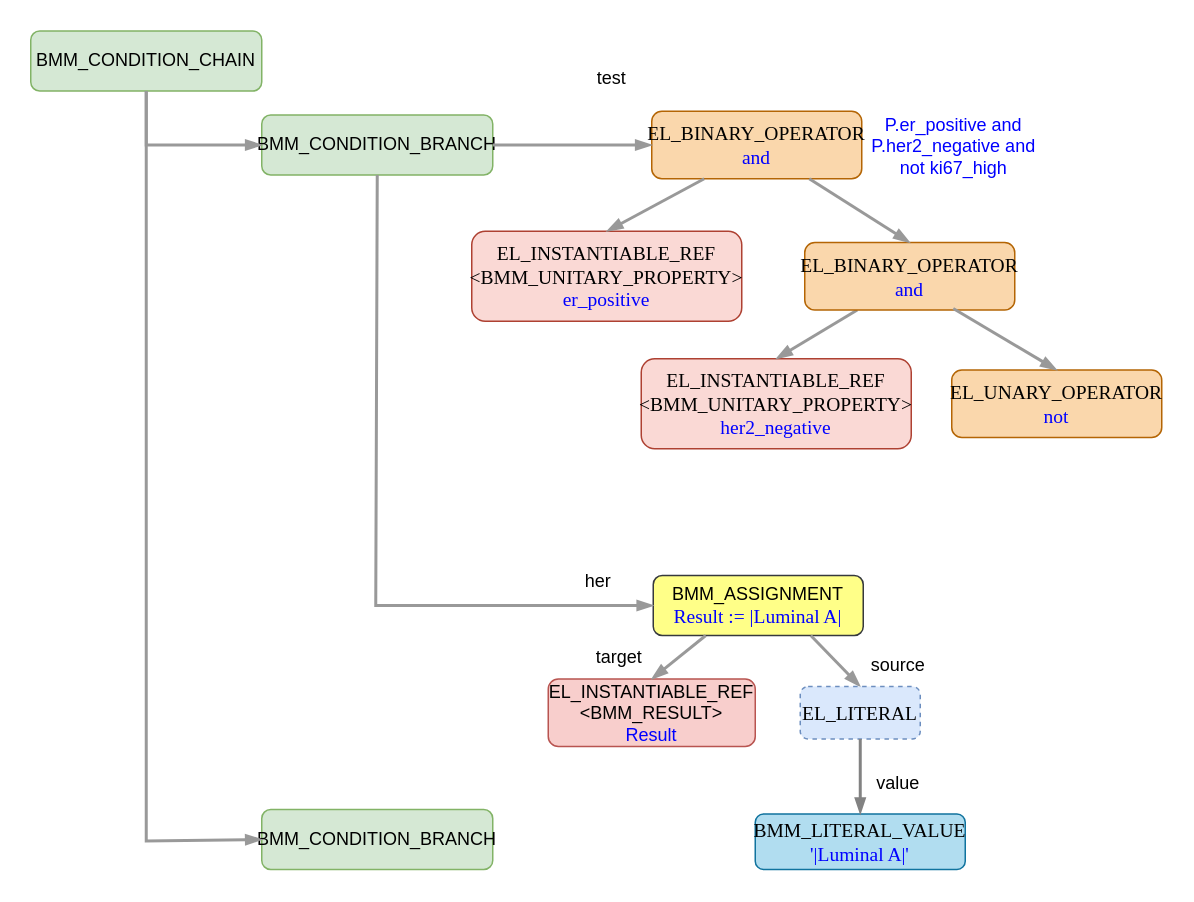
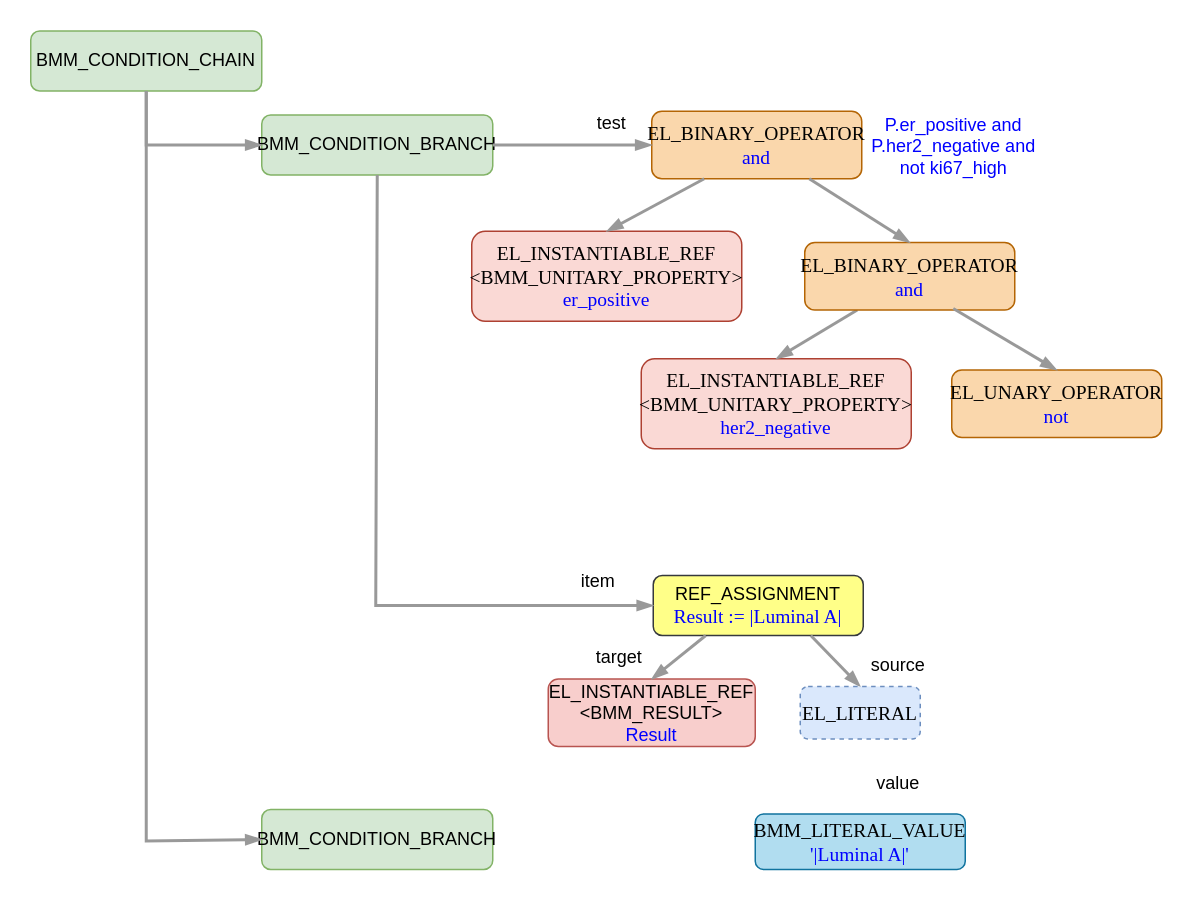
node "test": moved (611, 79) -> (611, 124)
node "her": label "her" -> "item"
node "BMM_ASSIGNMENT Result := |Luminal A|": label "BMM_ASSIGNMENT Result := |Luminal A|" -> "REF_ASSIGNMENT Result := |Luminal A|"
edge "EL_LITERAL" -> "BMM_LITERAL_VALUE '|Luminal A|'": removed
